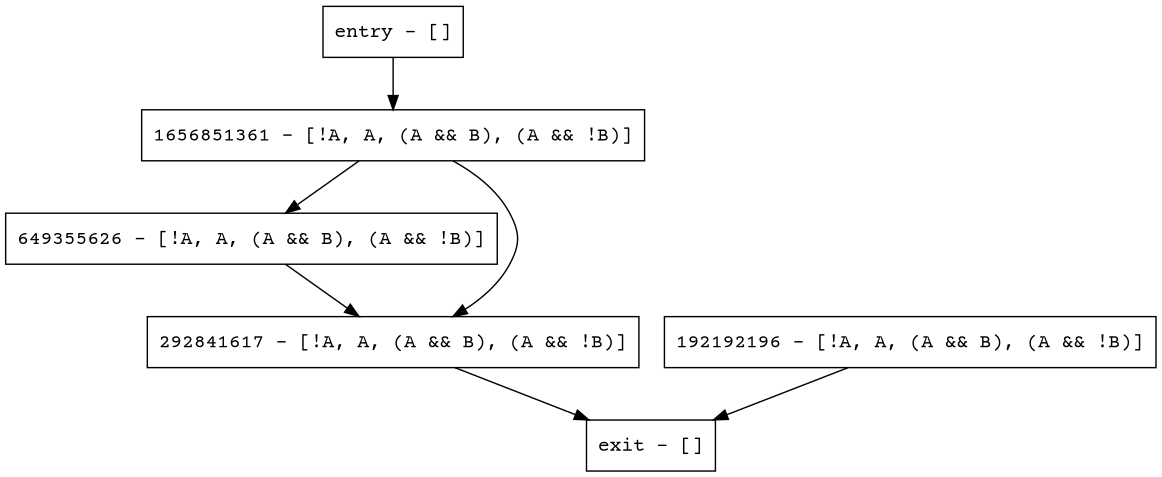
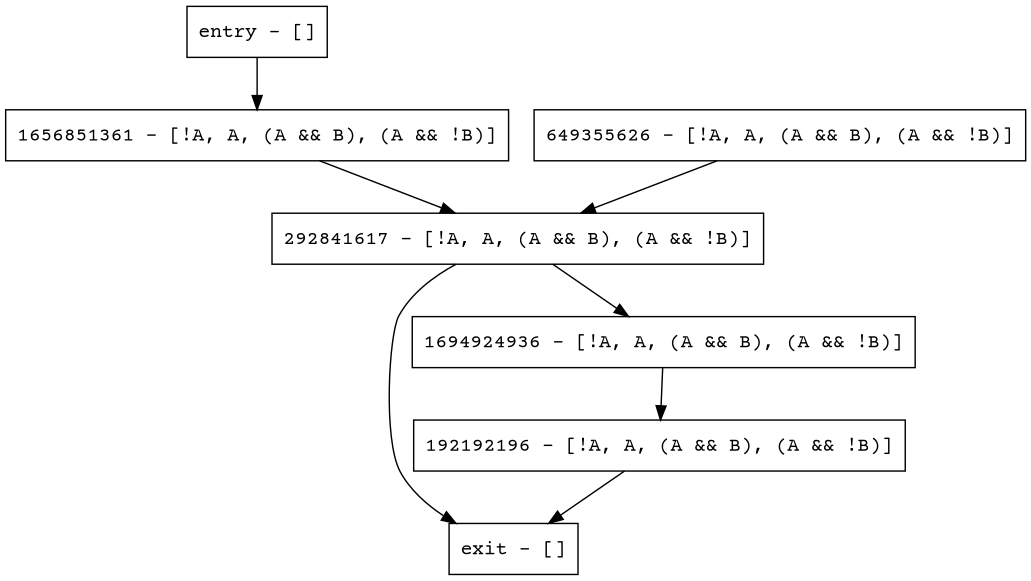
edge "1656851361 - [!A, A, (A && B), (A && !B)]" -> "649355626 - [!A, A, (A && B), (A && !B)]": removed
node "1694924936 - [!A, A, (A && B), (A && !B)]": added
